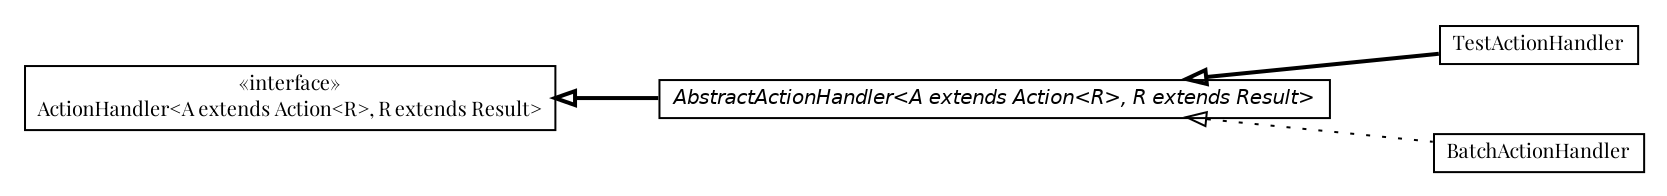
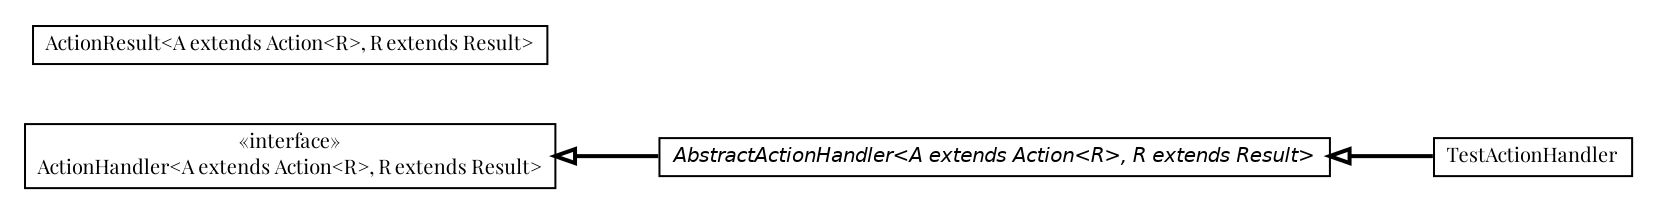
node "ActionResult<A extends Action<R>, R extends Result>": added
node "BatchActionHandler": removed
